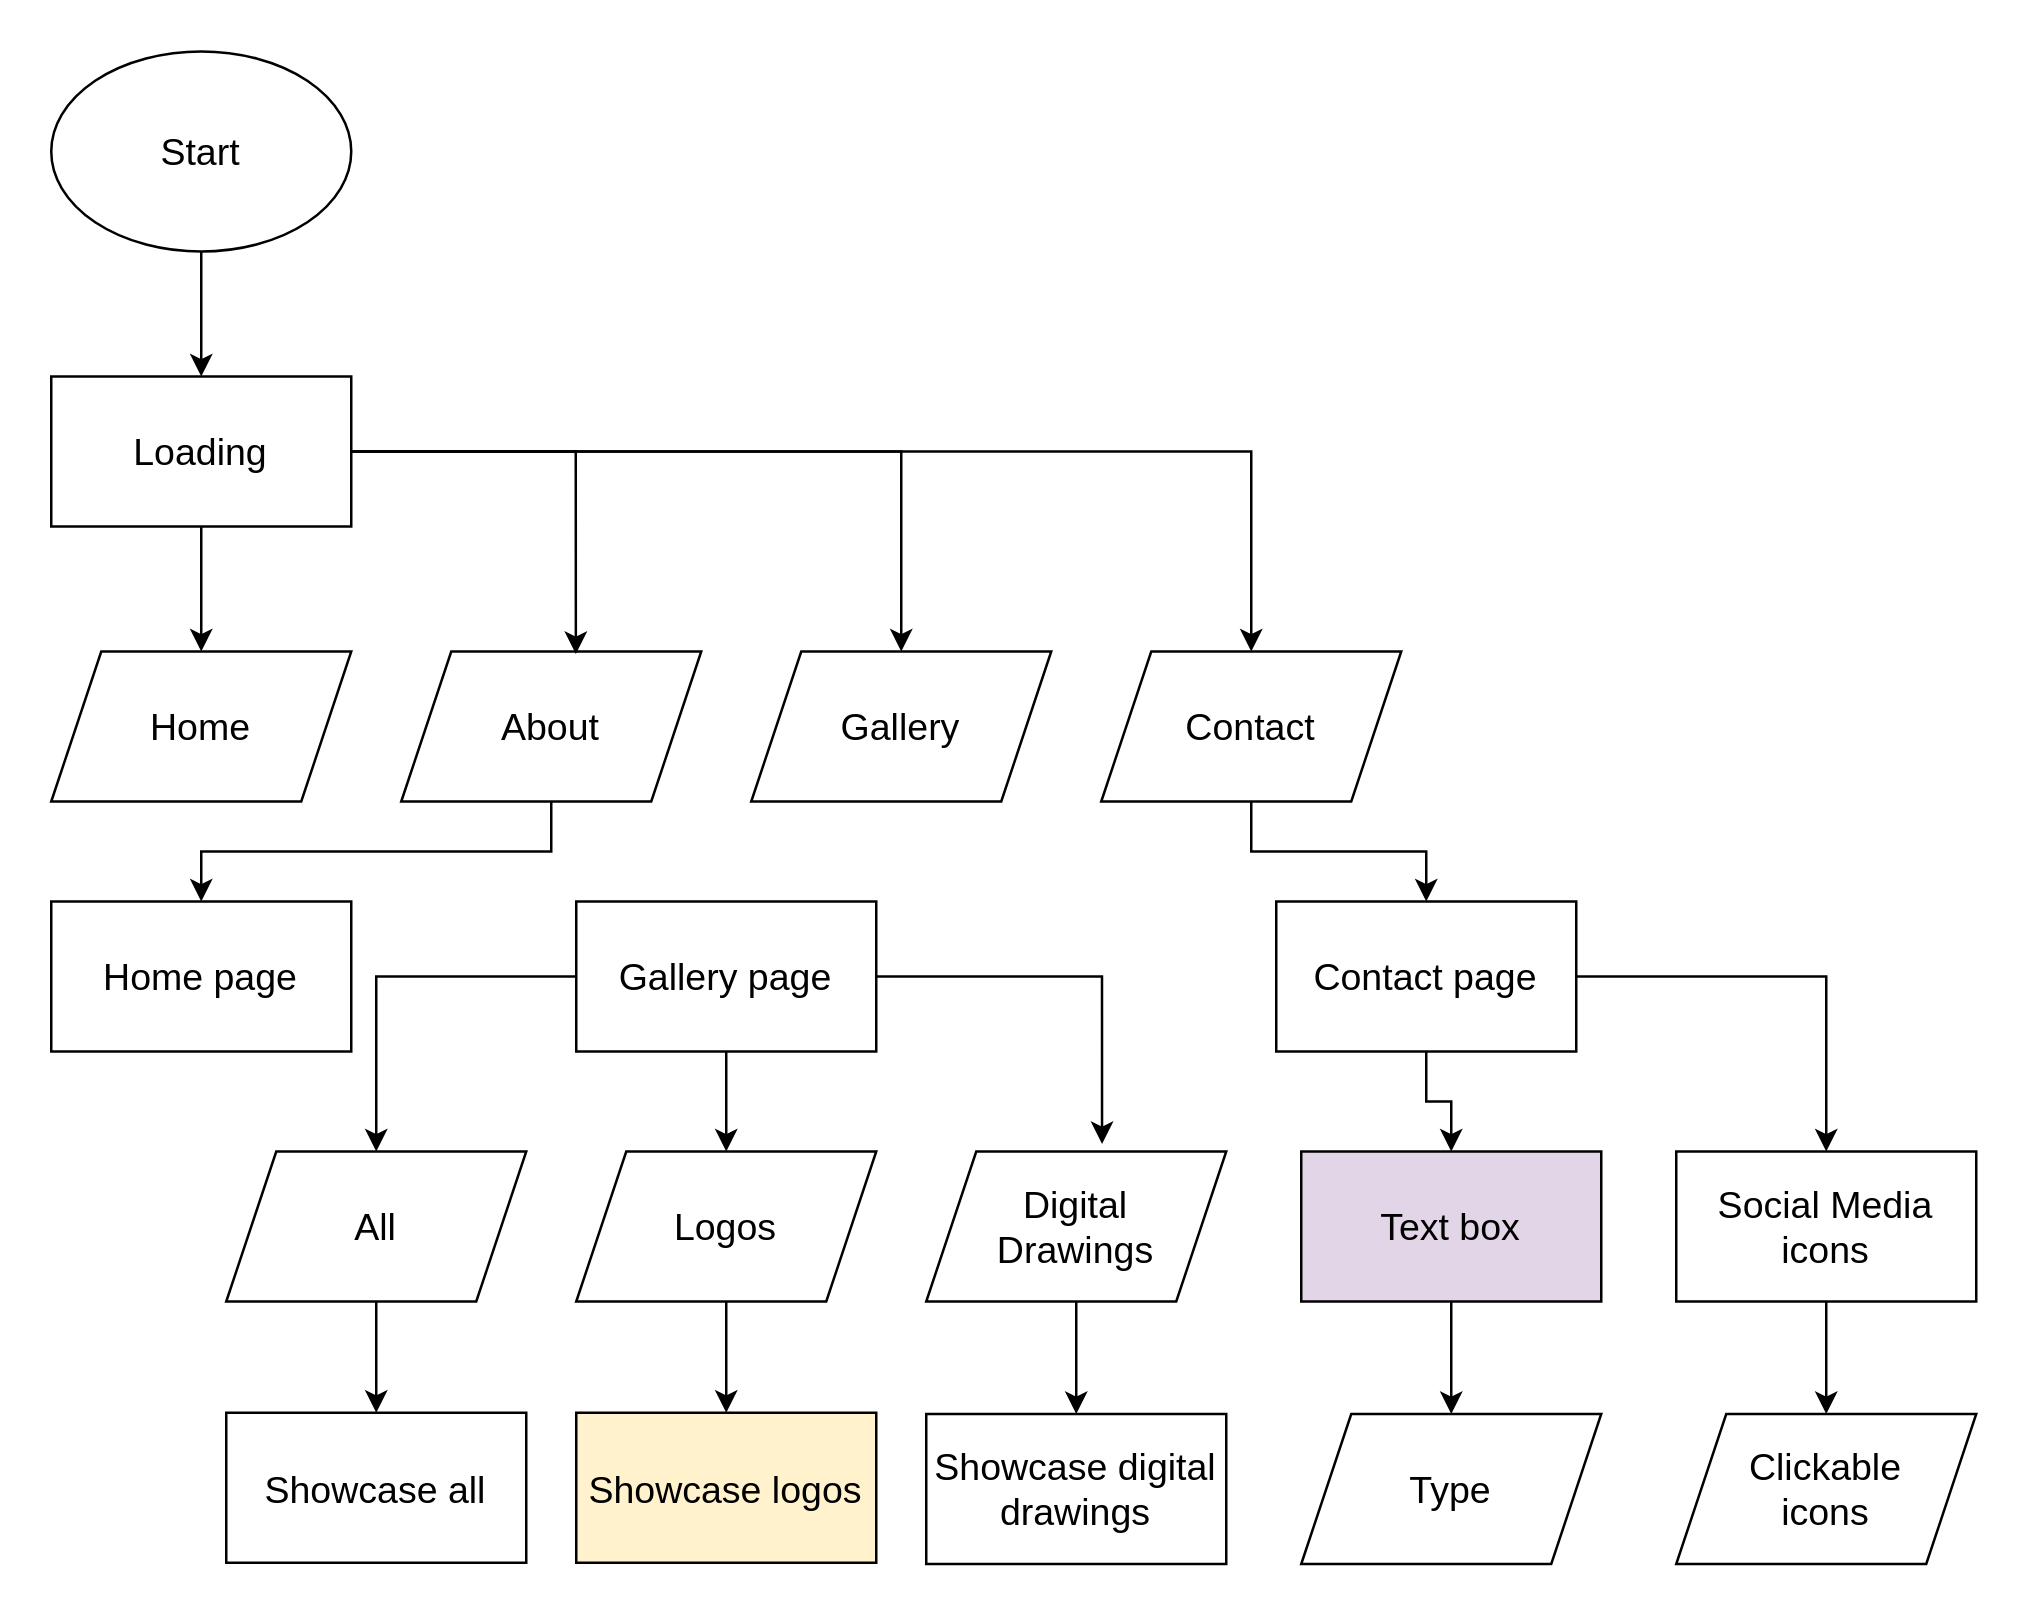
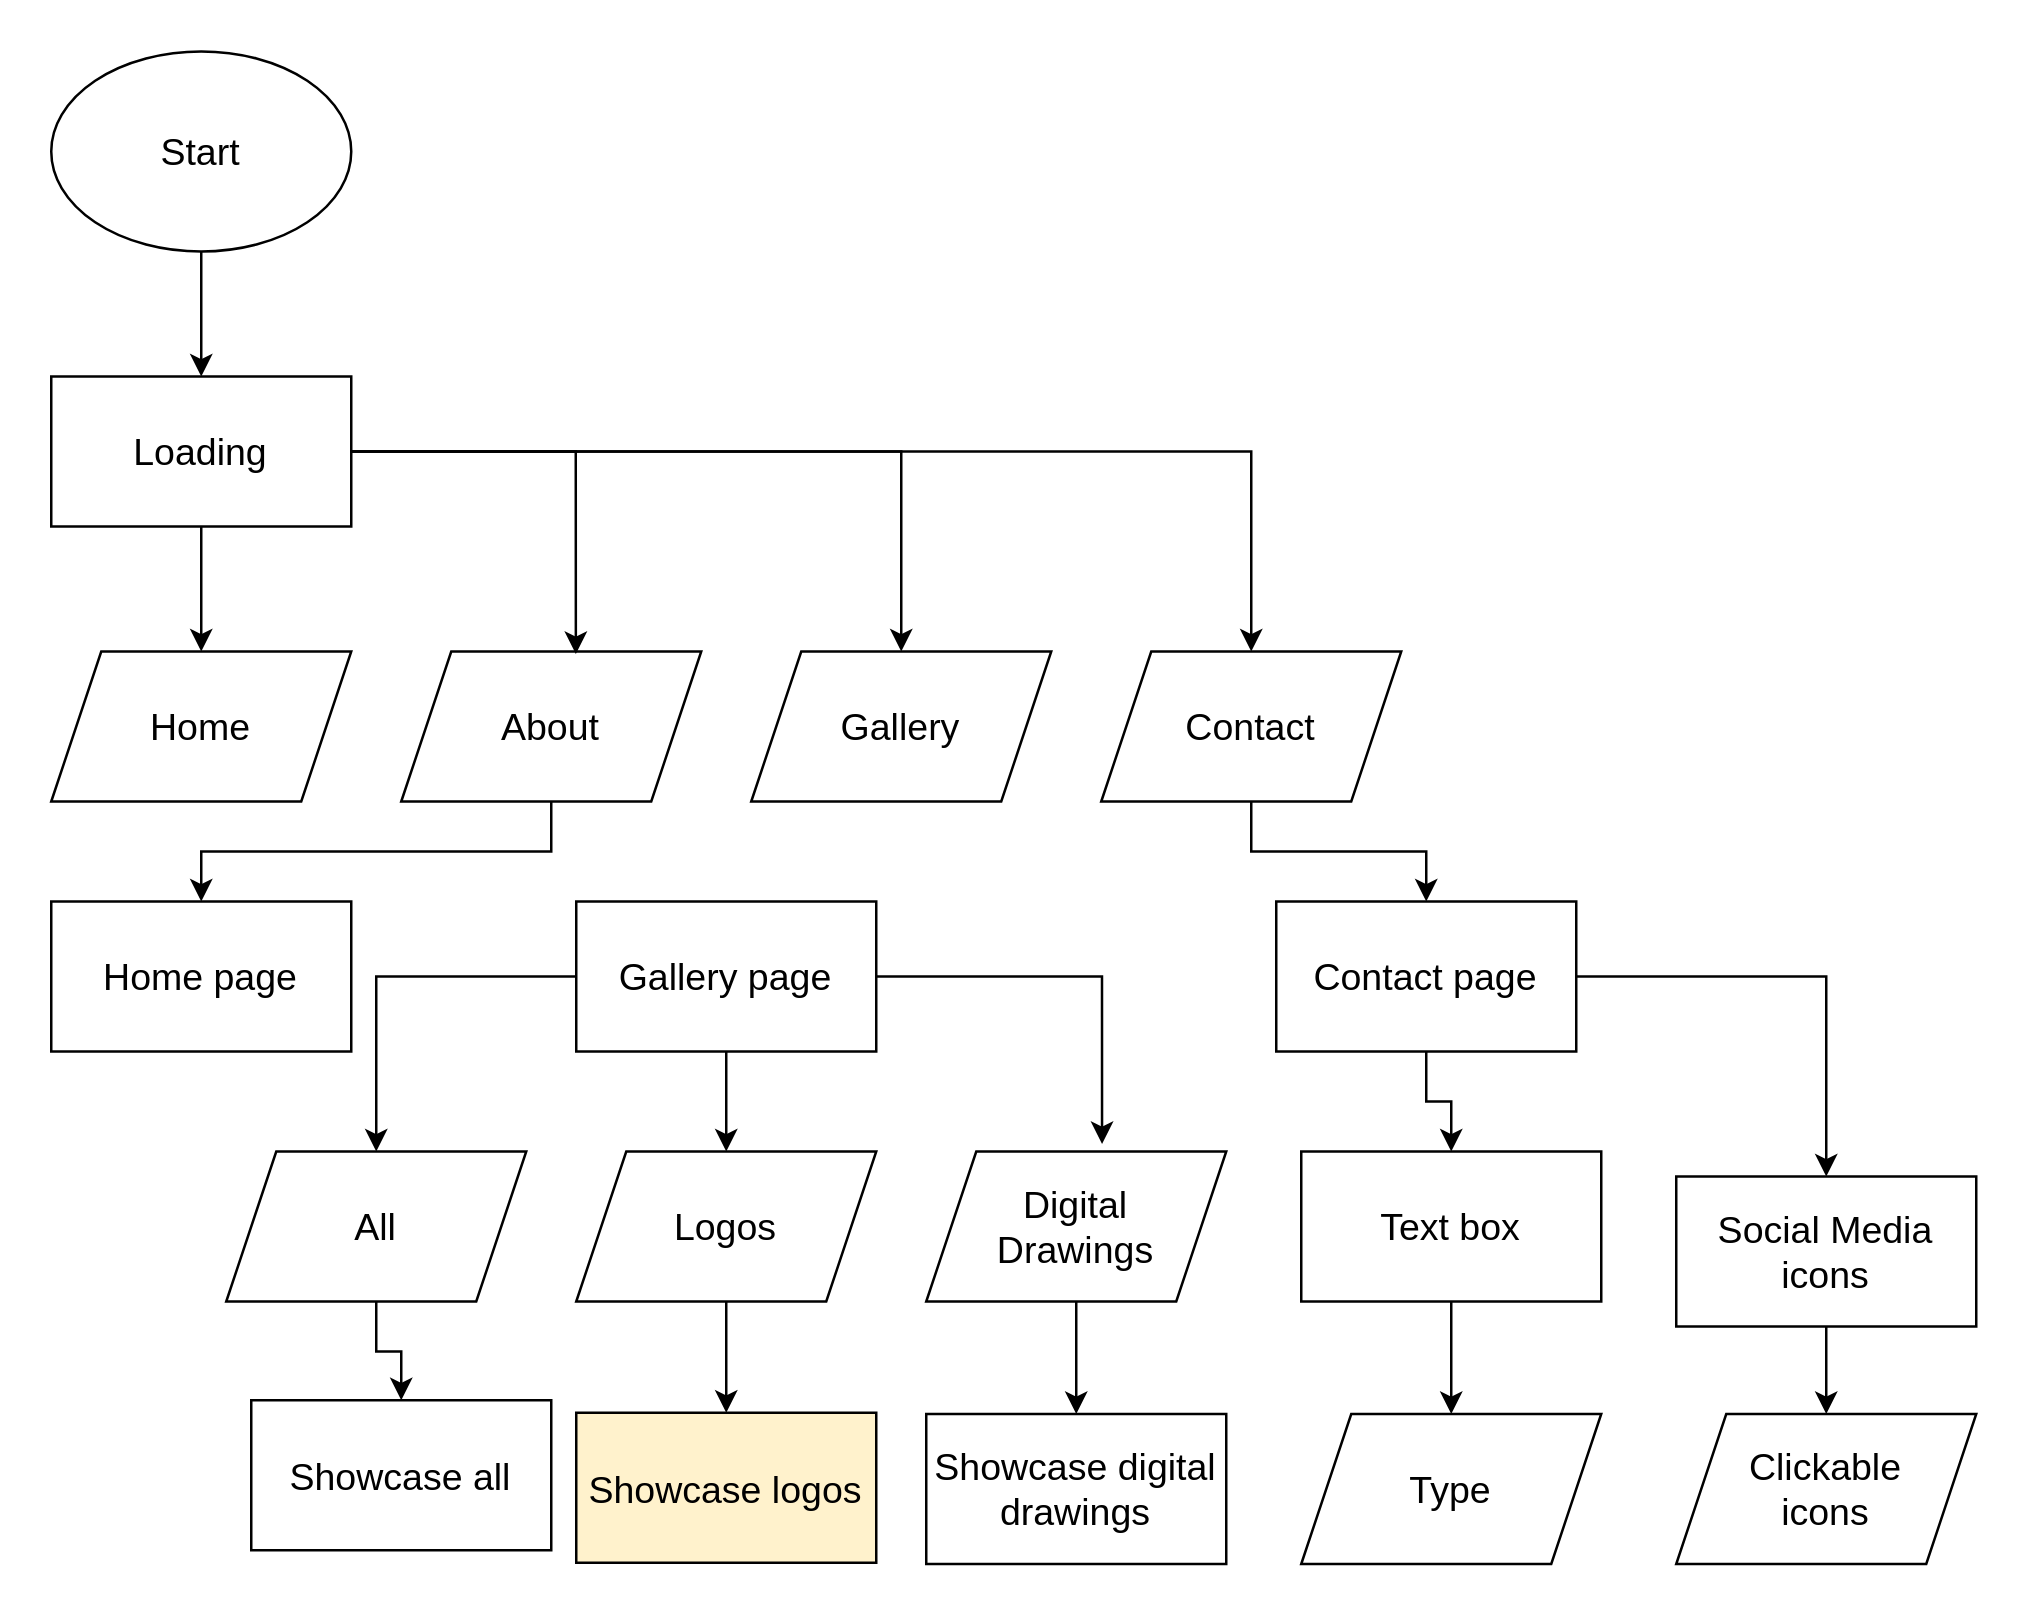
node "Text box": fillcolor #e1d5e7 -> #ffffff
node "Social Media icons": moved (1826, 1226) -> (1826, 1251)
node "Showcase all": moved (376, 1488) -> (401, 1475)
